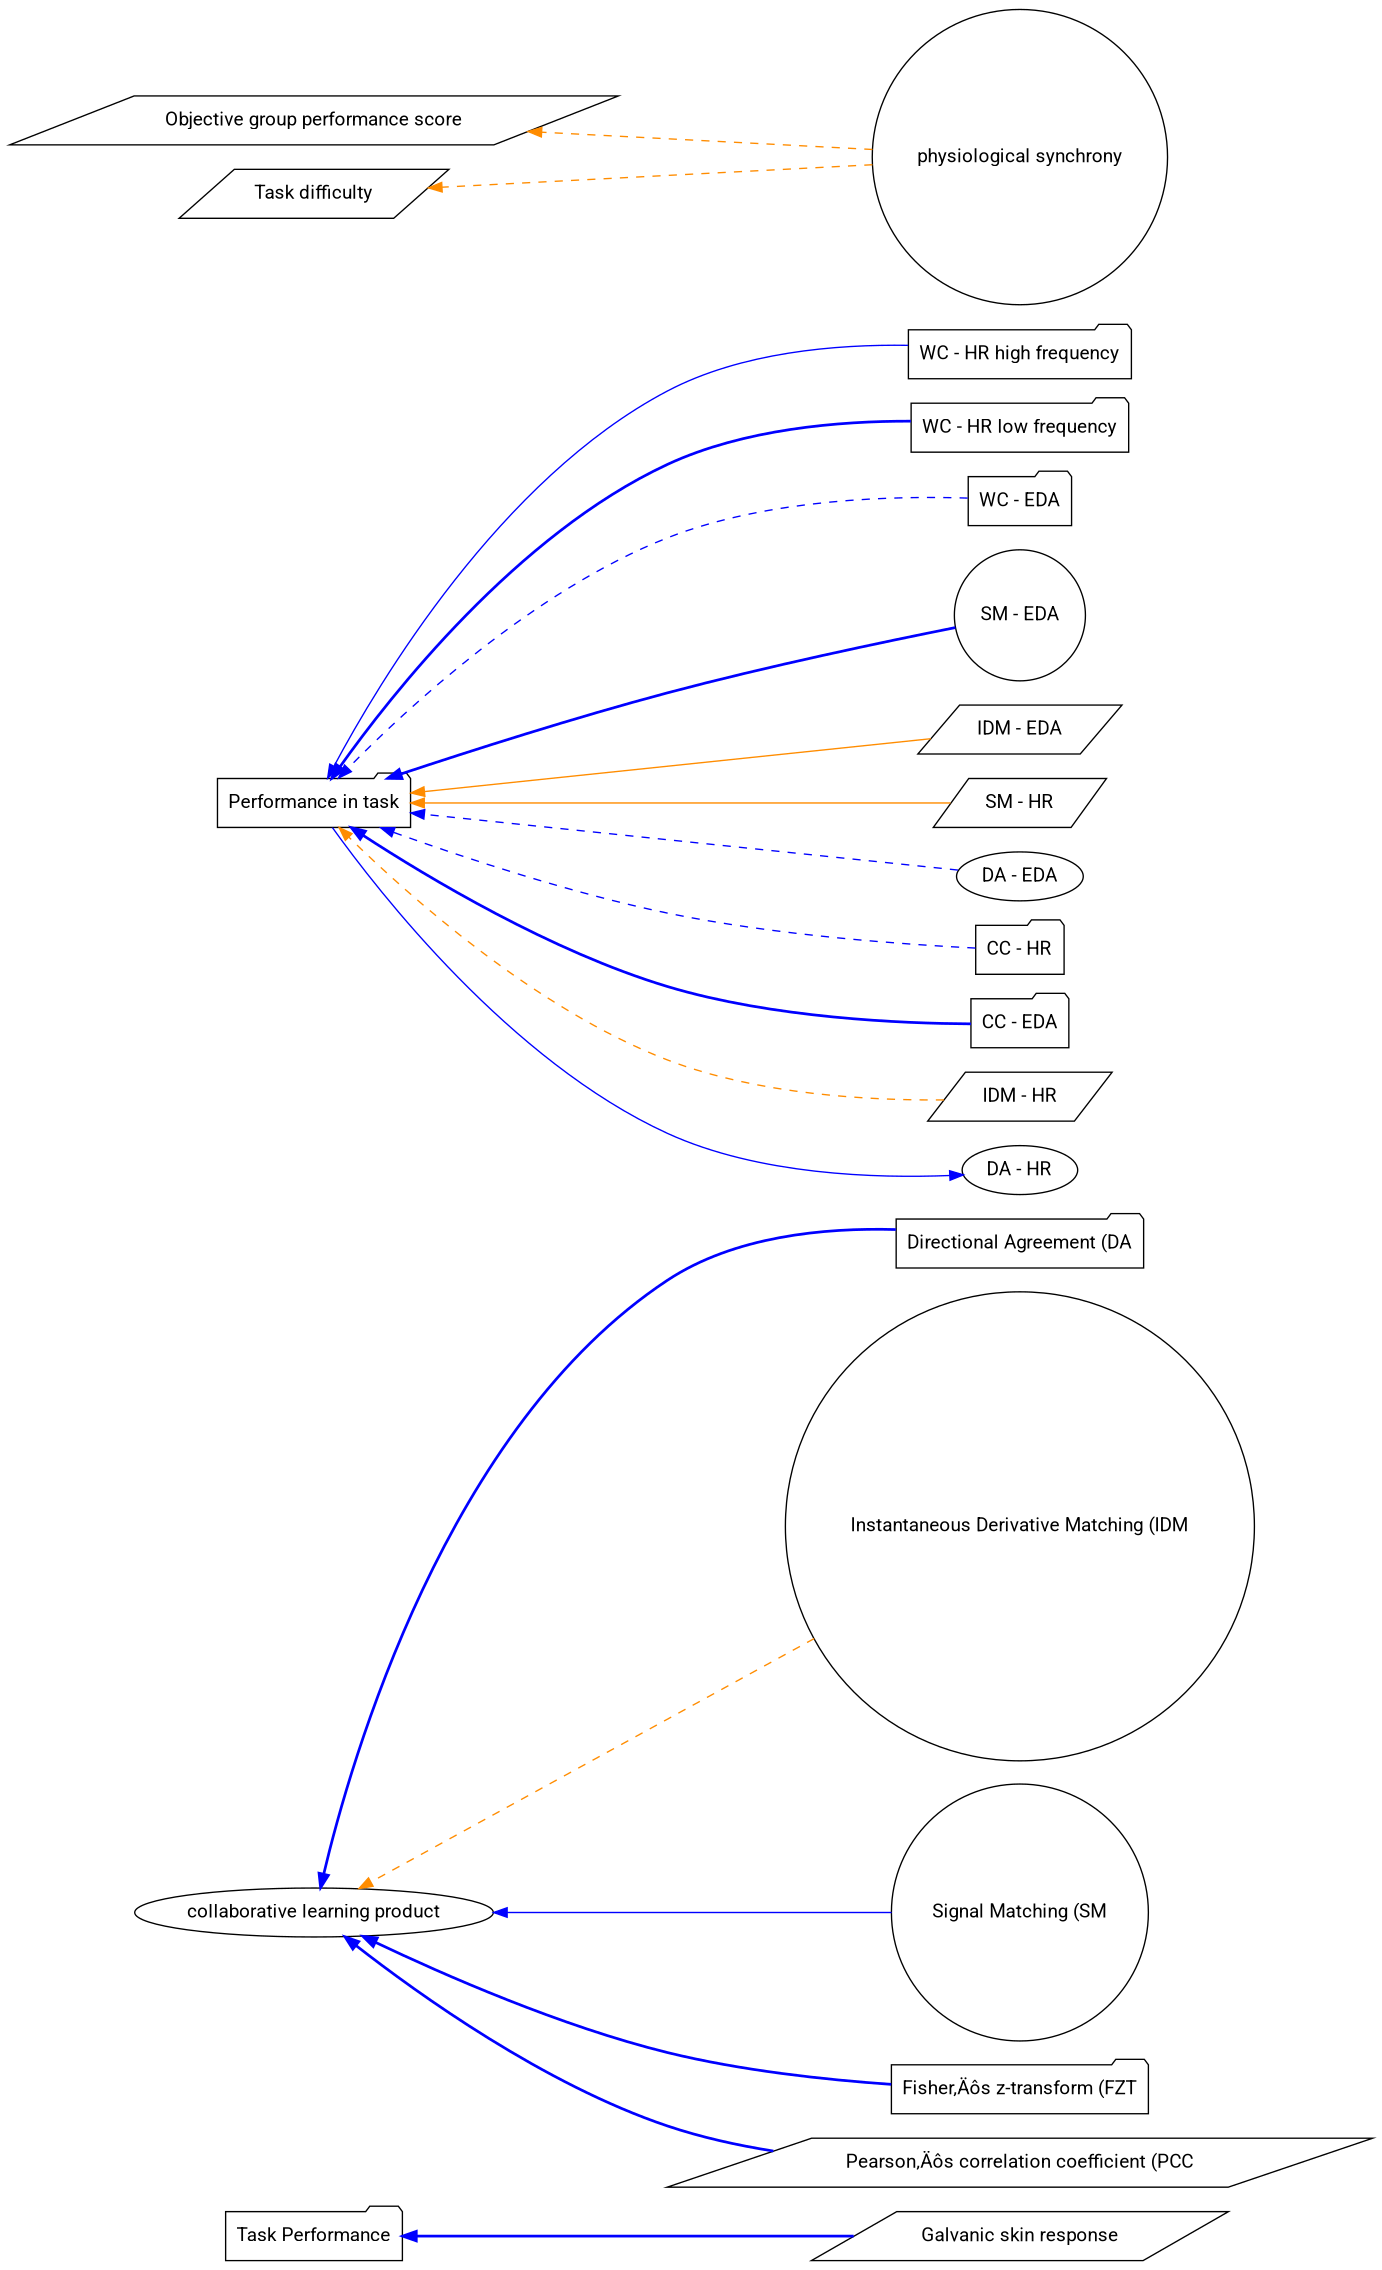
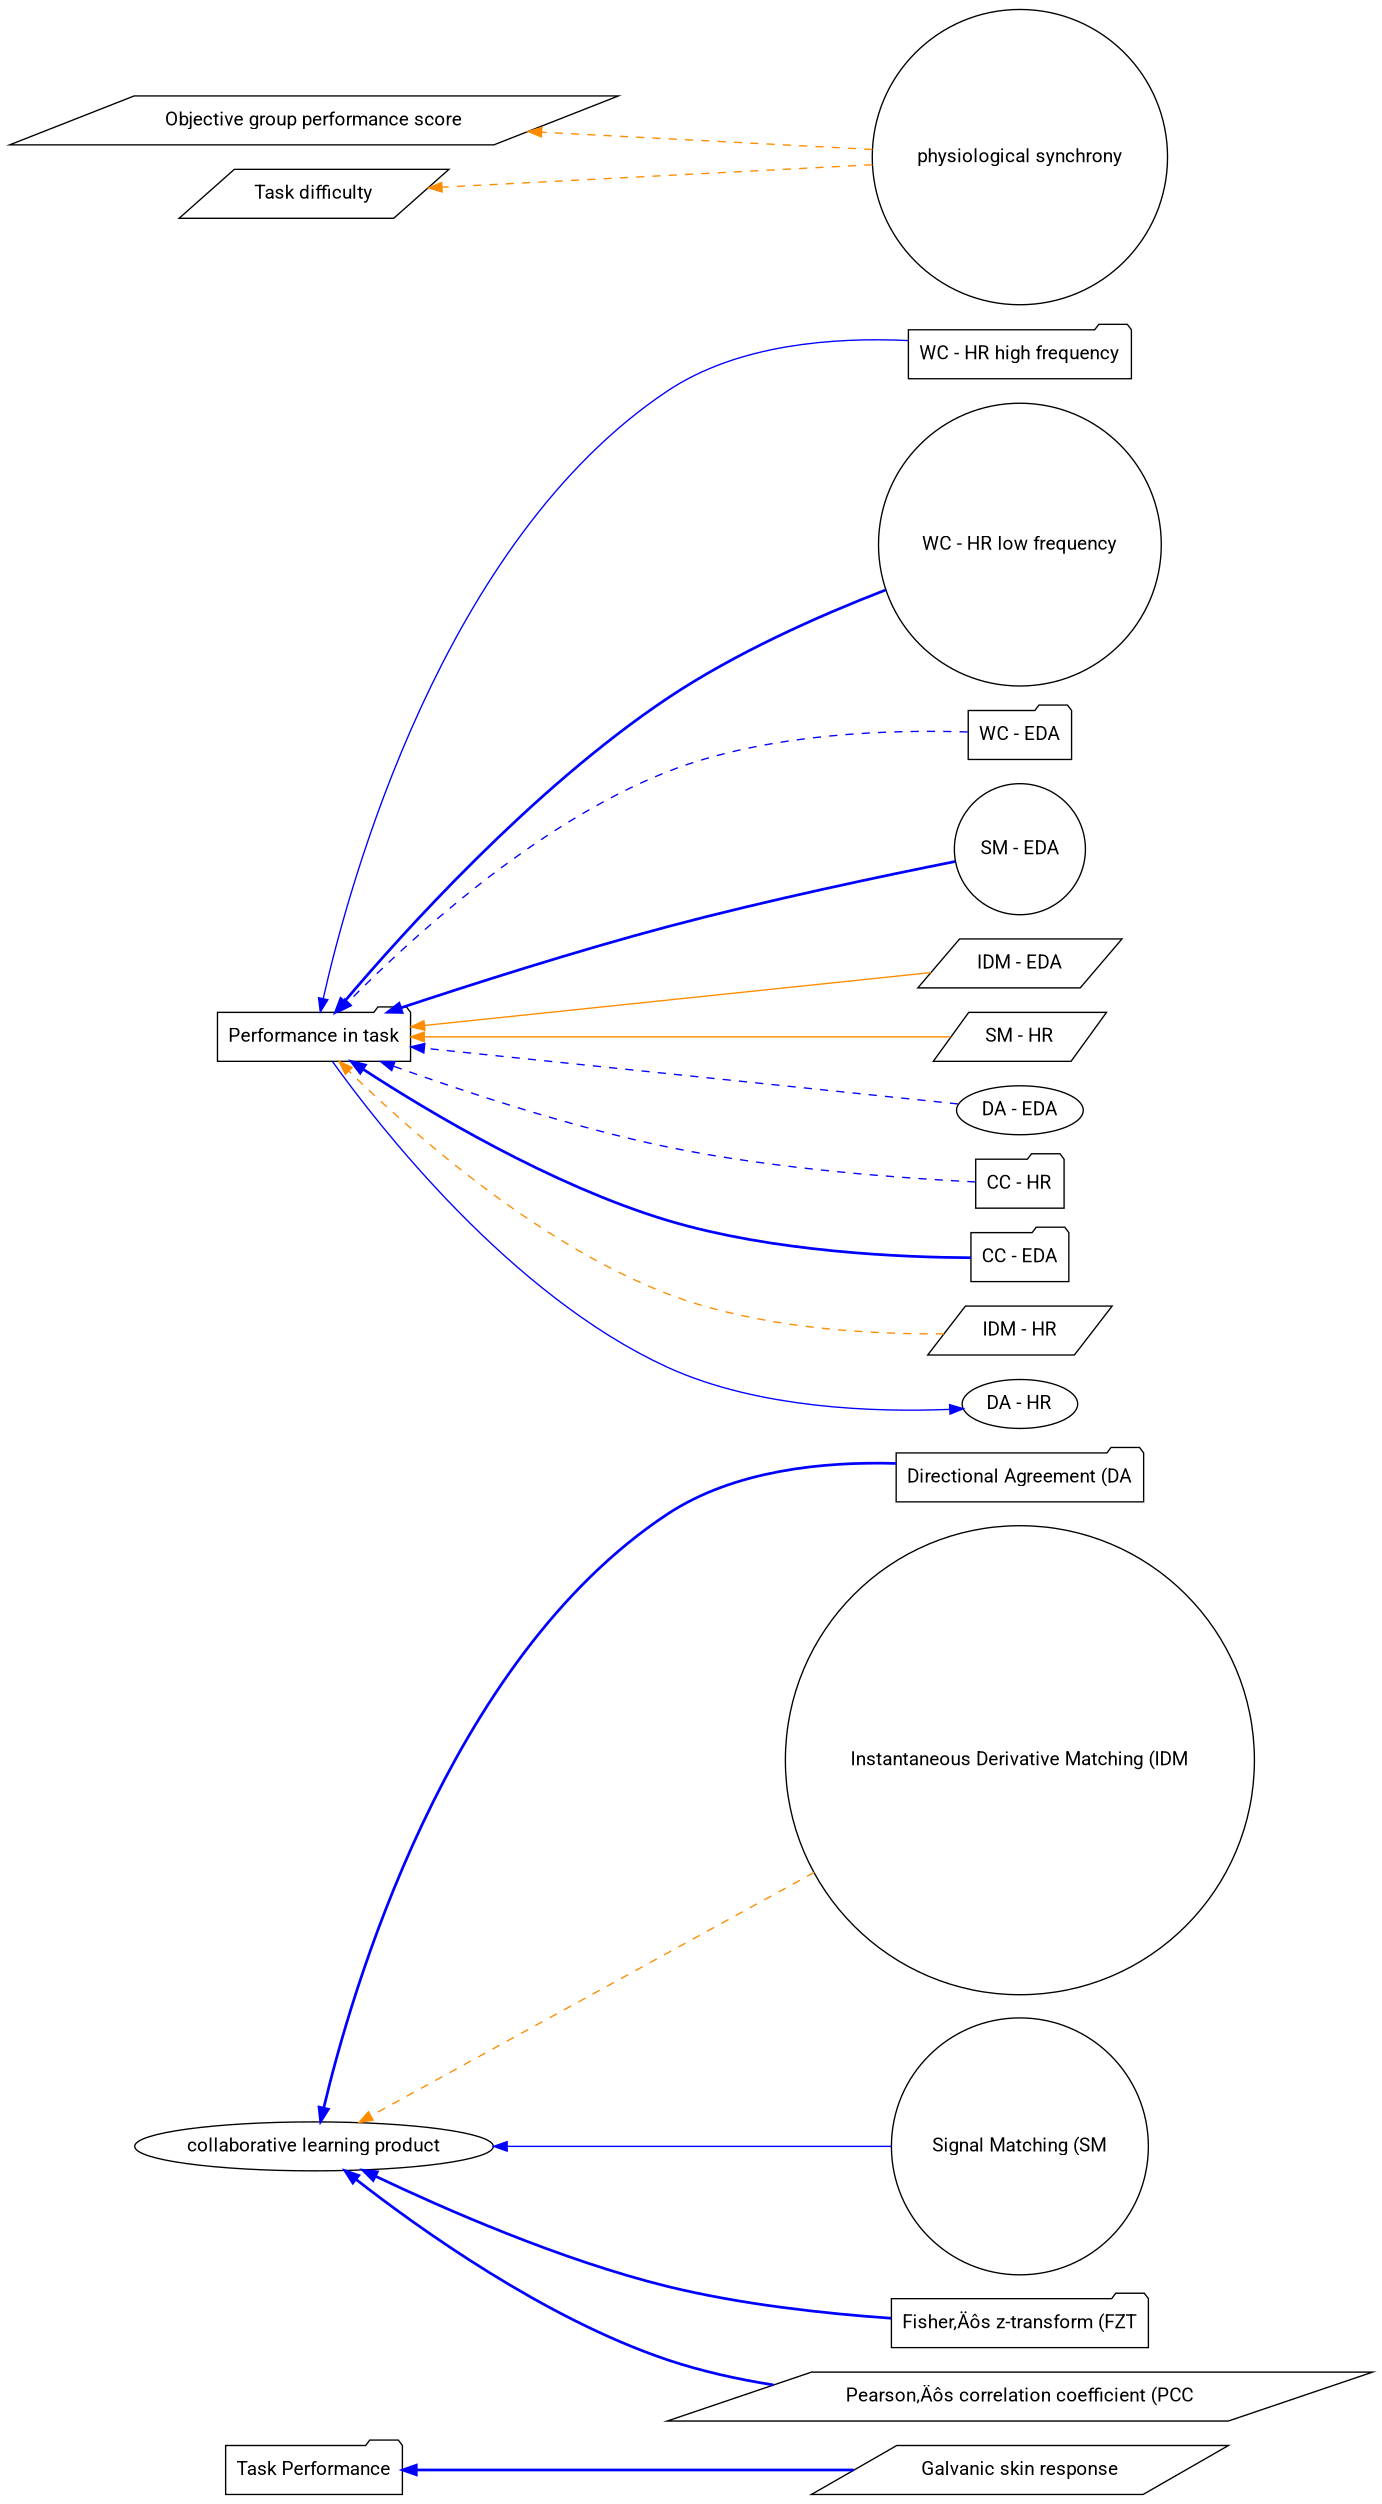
node "WC - HR low frequency": shape folder -> circle
